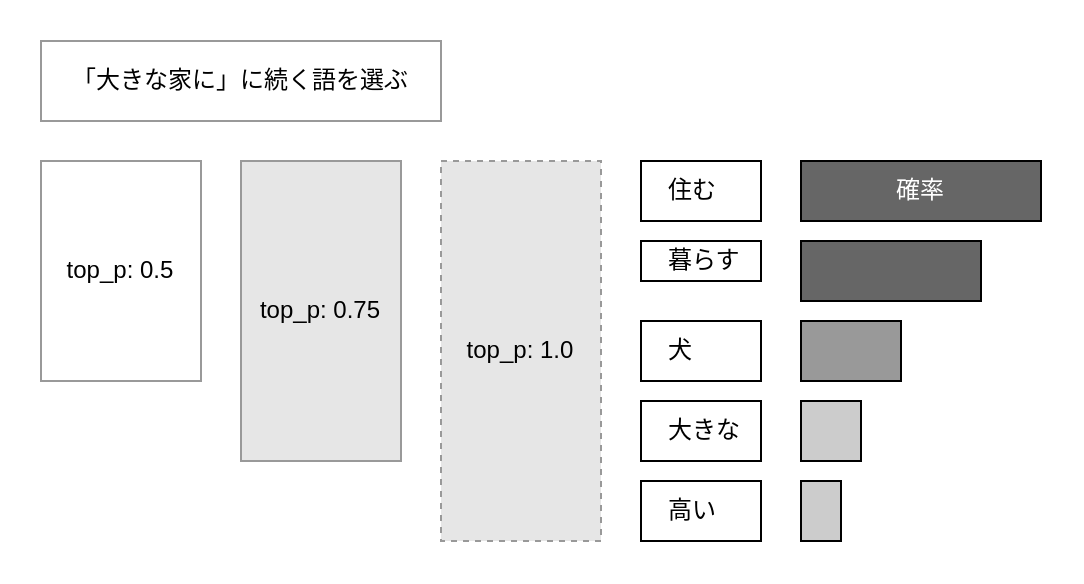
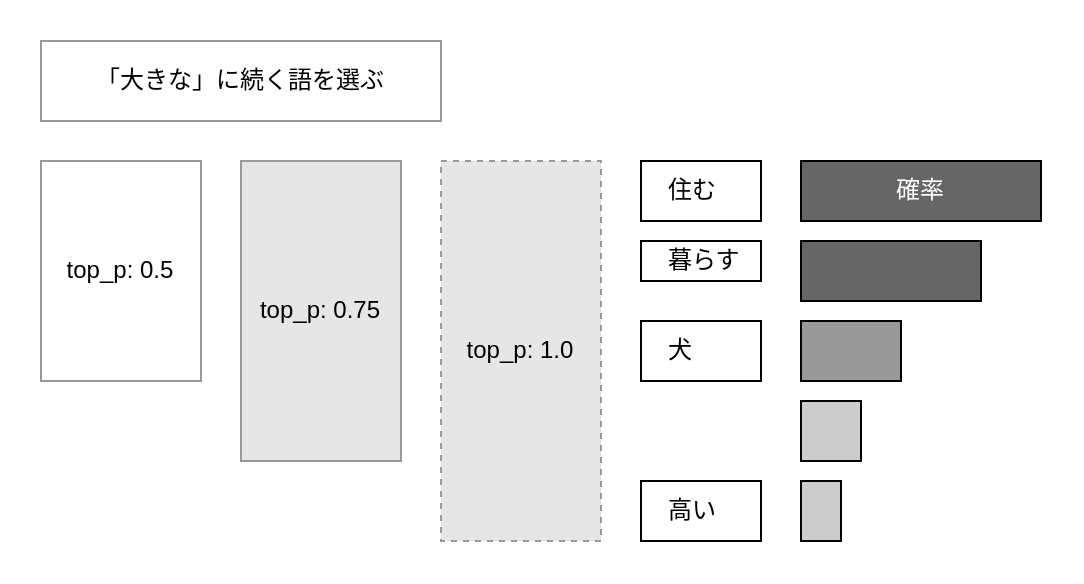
node "「大きな家に」に続く語を選ぶ": label "「大きな家に」に続く語を選ぶ" -> "「大きな」に続く語を選ぶ"
node "大きな": removed
